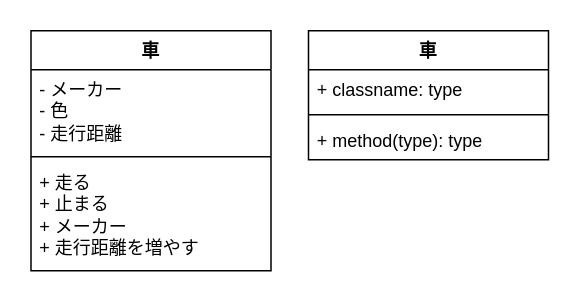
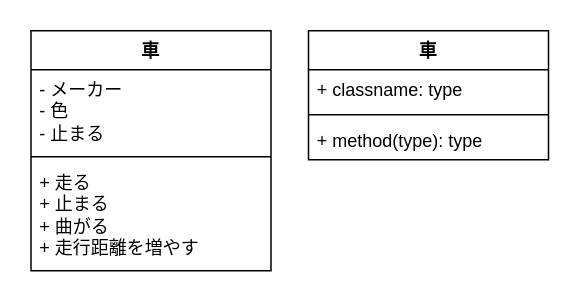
node "- メーカー - 色 - 走行距離": label "- メーカー - 色 - 走行距離" -> "- メーカー - 色 - 止まる"
node "+ 走る + 止まる + メーカー + 走行距離を増やす": label "+ 走る + 止まる + メーカー + 走行距離を増やす" -> "+ 走る + 止まる + 曲がる + 走行距離を増やす"
